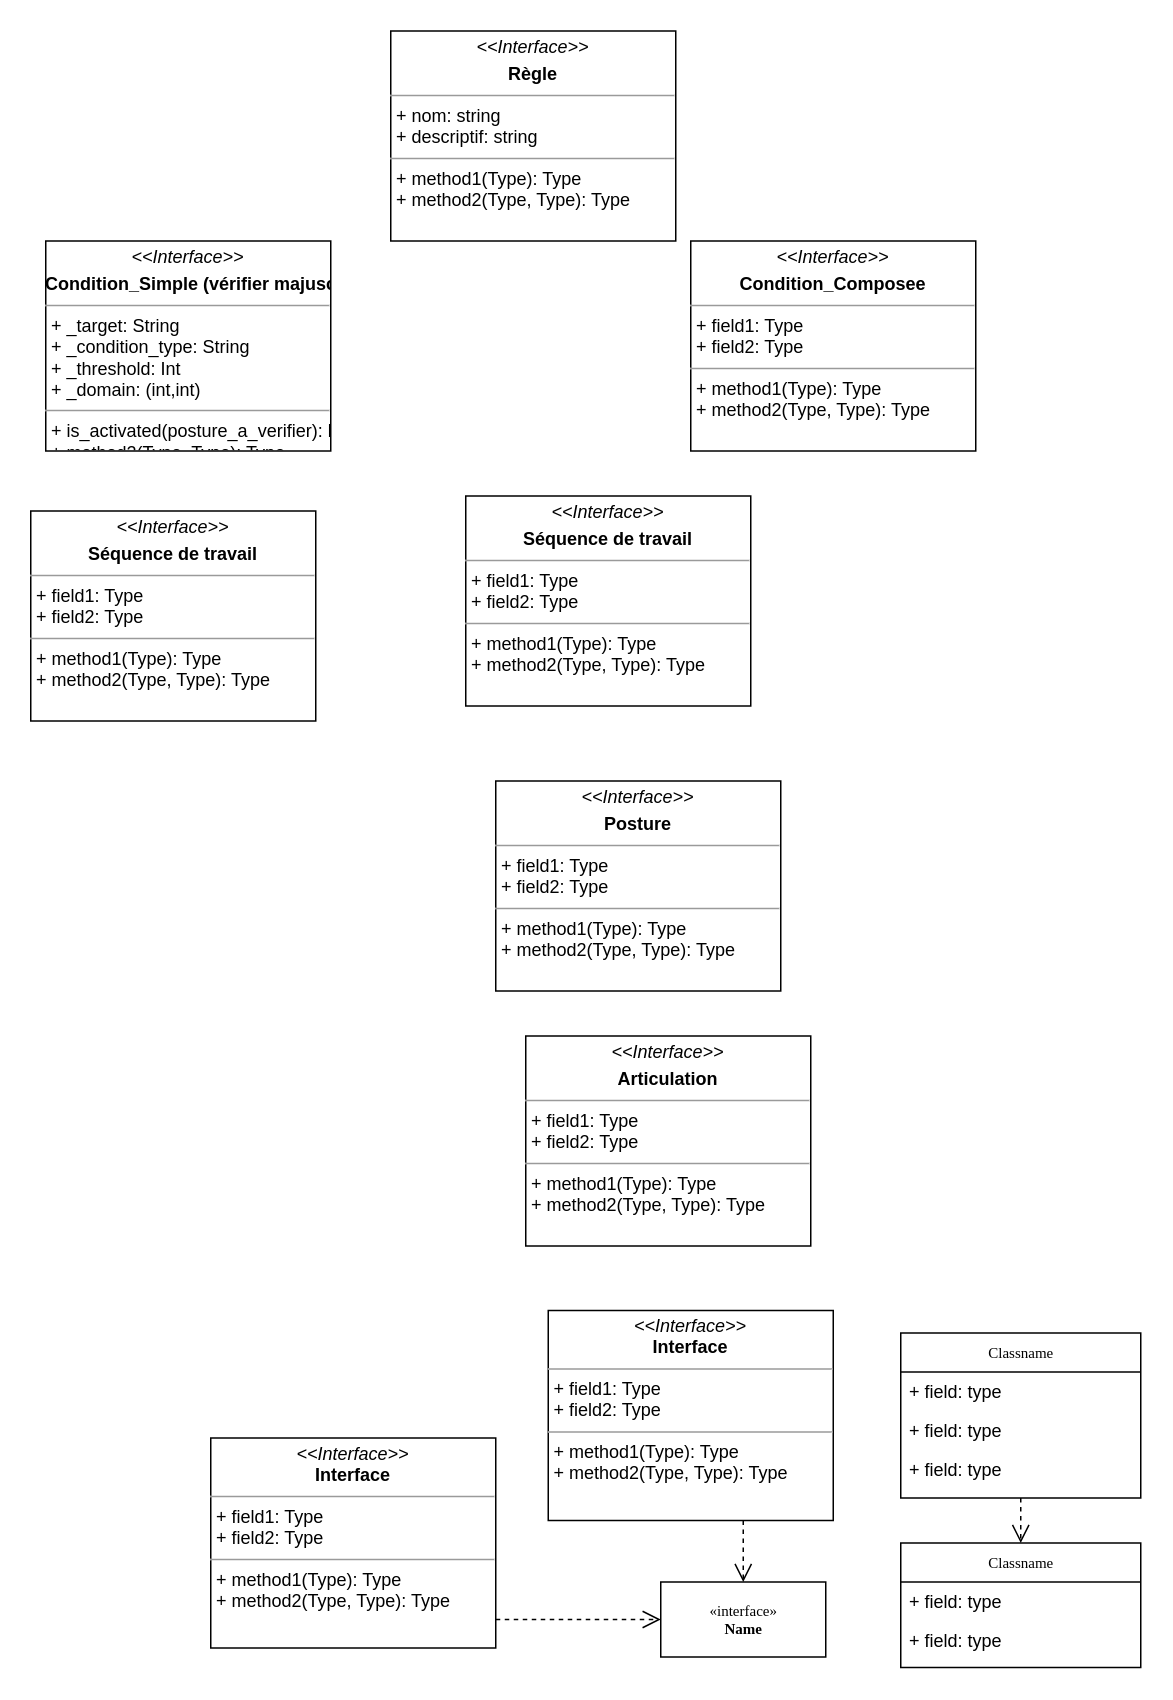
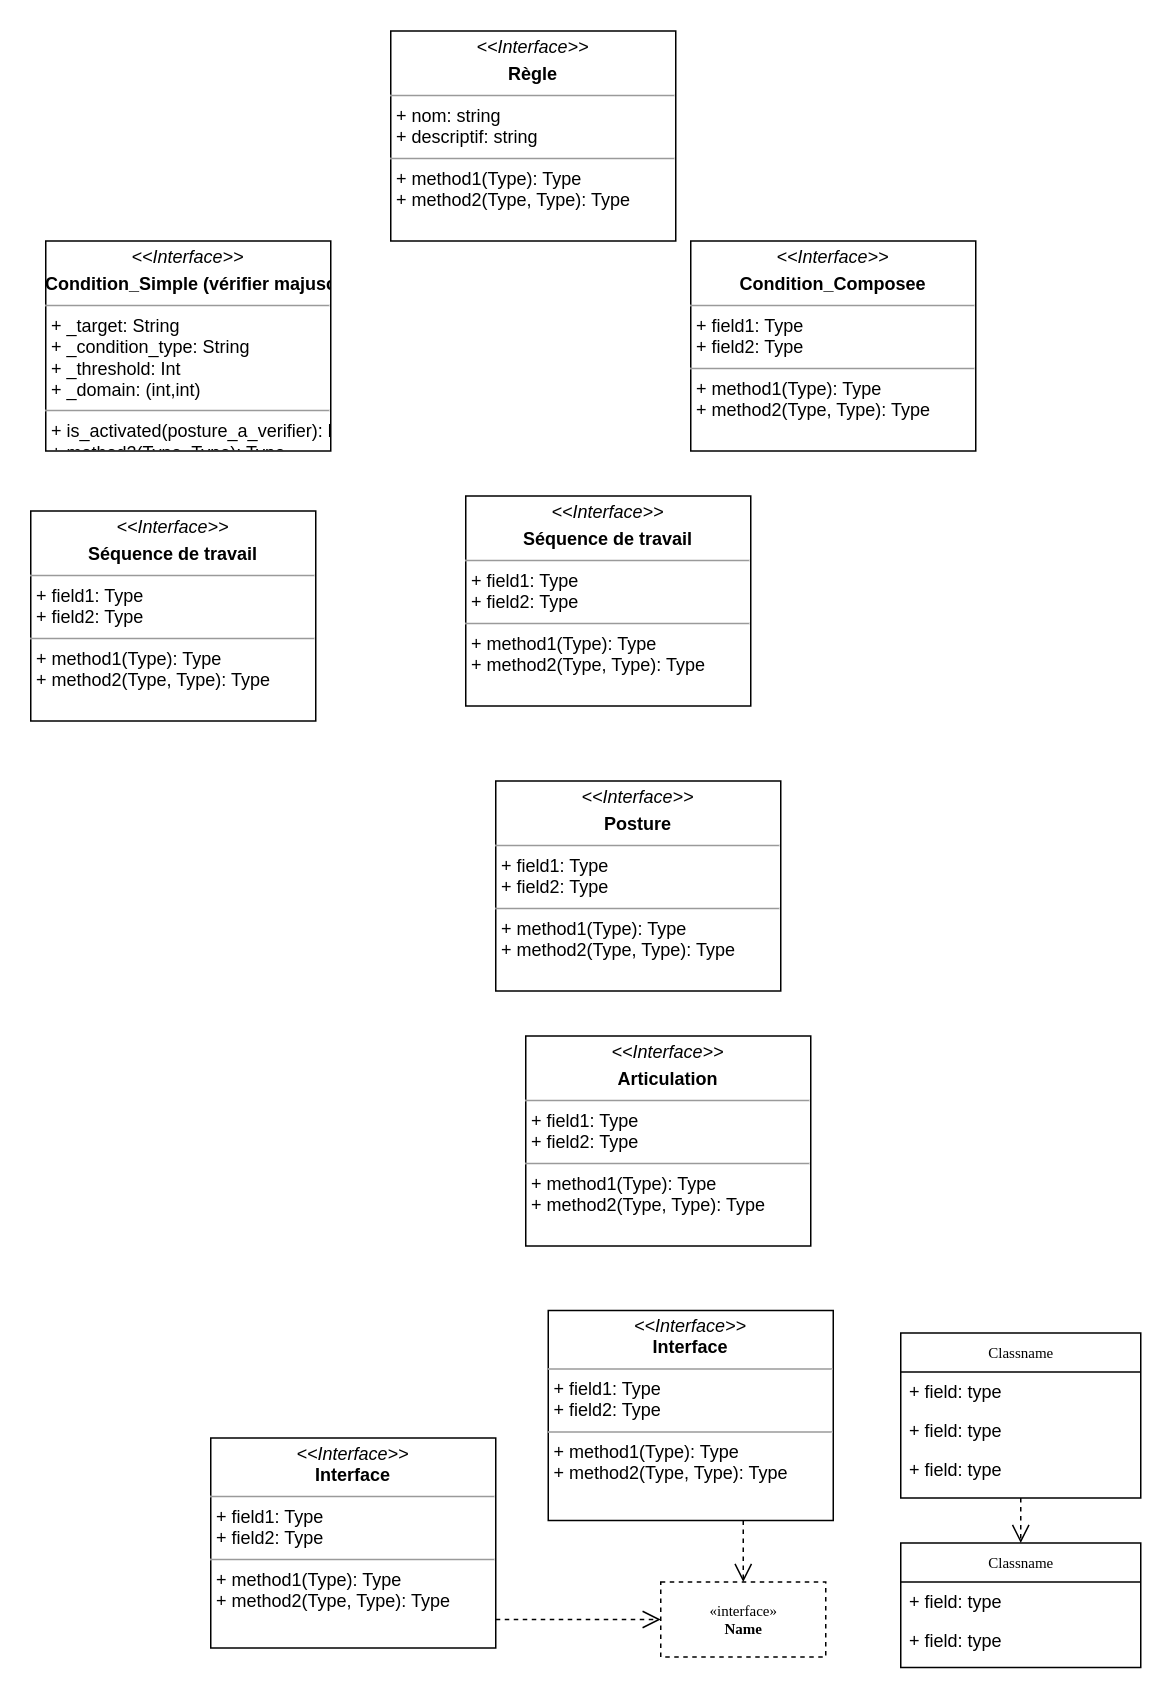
node "«interface» Name": style solid -> dashed
